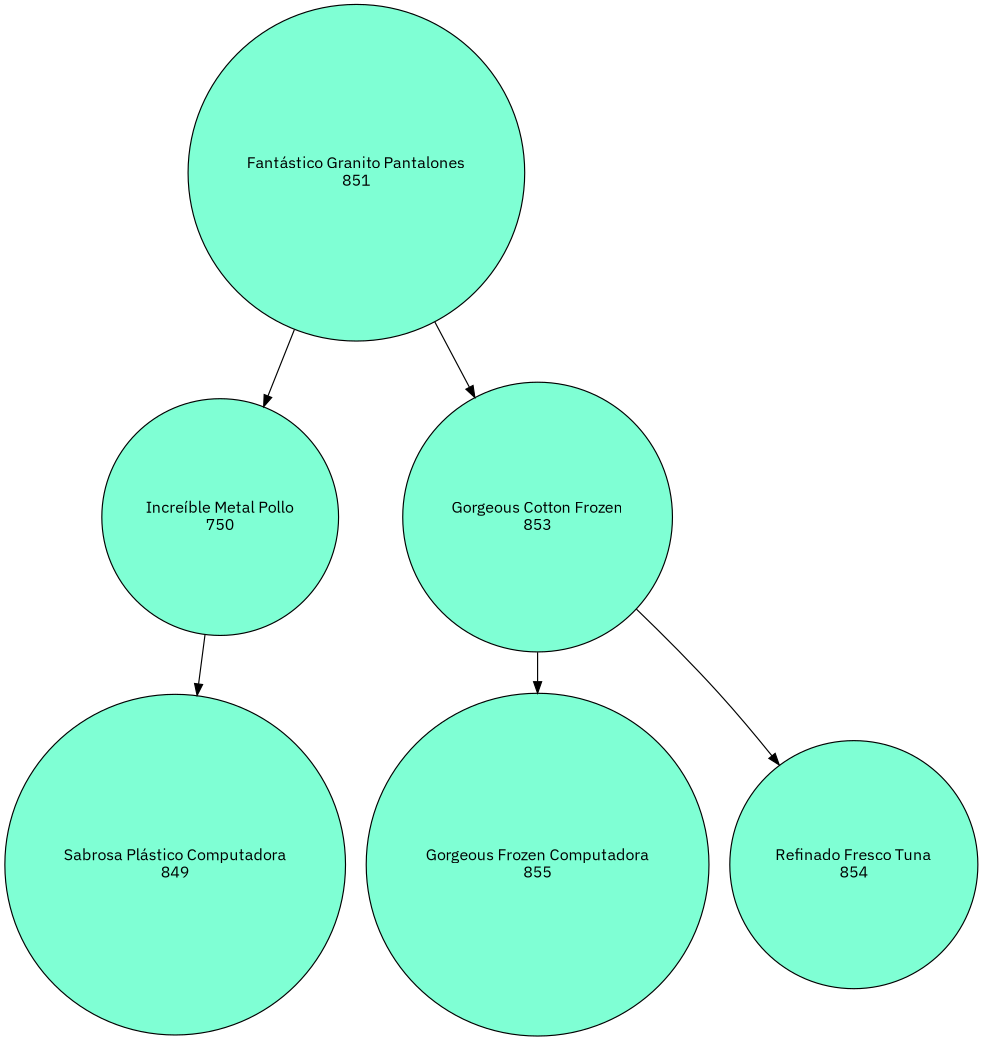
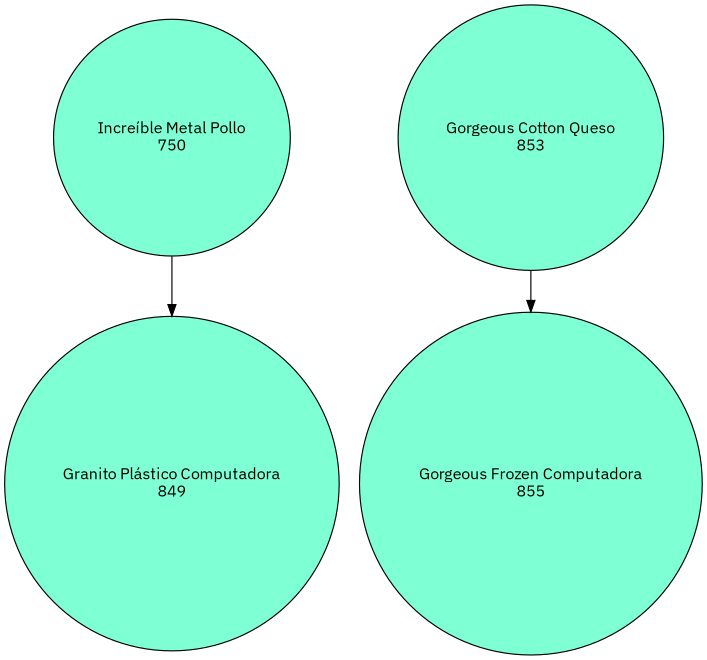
node "Fantástico Granito Pantalones 851": removed
node "Gorgeous Cotton Frozen 853": label "Gorgeous Cotton Frozen 853" -> "Gorgeous Cotton Queso 853"
node "Sabrosa Plástico Computadora 849": label "Sabrosa Plástico Computadora 849" -> "Granito Plástico Computadora 849"
node "Refinado Fresco Tuna 854": removed
